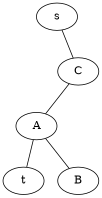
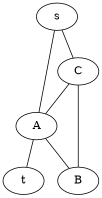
edge "s" -- "A": added
edge "C" -- "B": added
